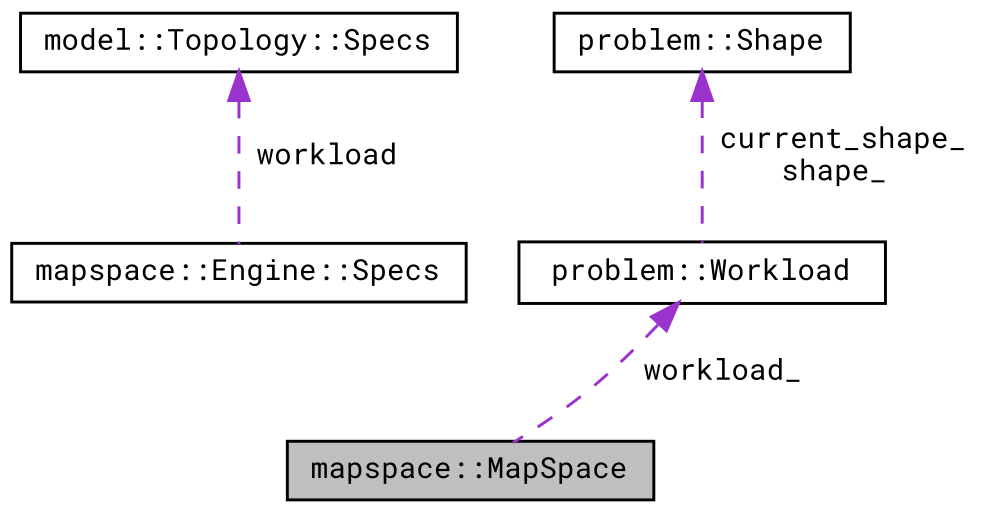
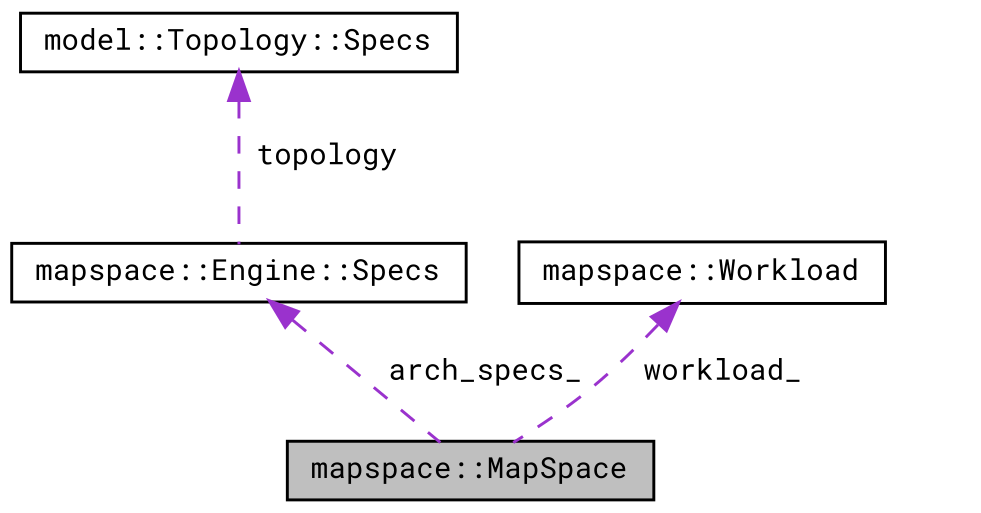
node "problem::Shape": removed
edge "mapspace::Engine::Specs" -> "model::Topology::Specs": label " workload" -> " topology"
node "problem::Workload": label "problem::Workload" -> "mapspace::Workload"
edge "mapspace::MapSpace" -> "mapspace::Engine::Specs": added, label "arch_specs_"
